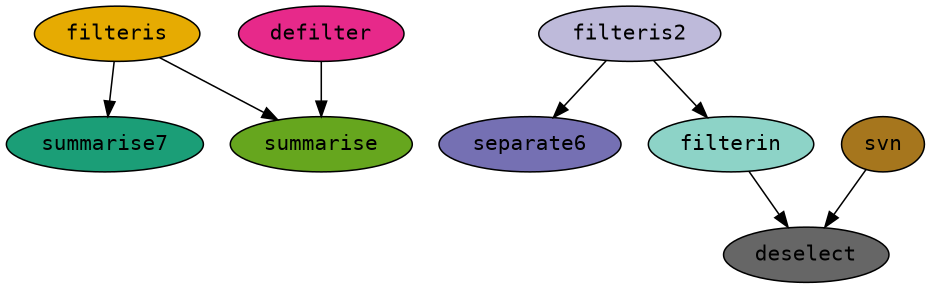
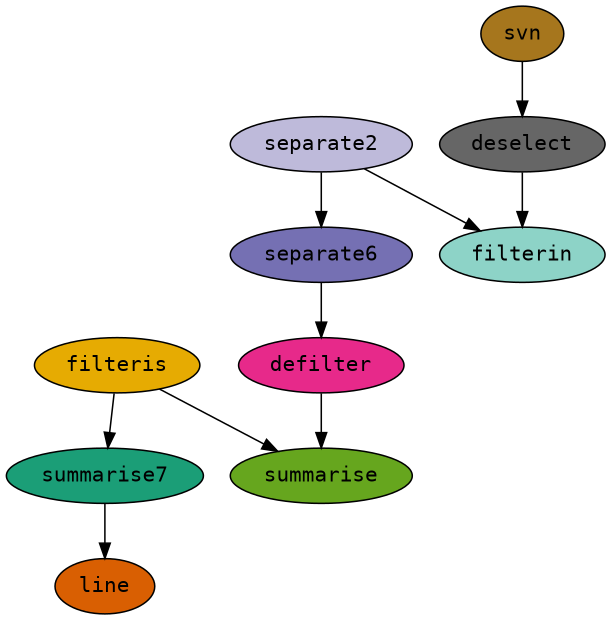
node "filteris2": label "filteris2" -> "separate2"
edge "filterin" -> "deselect": reversed
edge "separate6" -> "defilter": added
node "line": added
